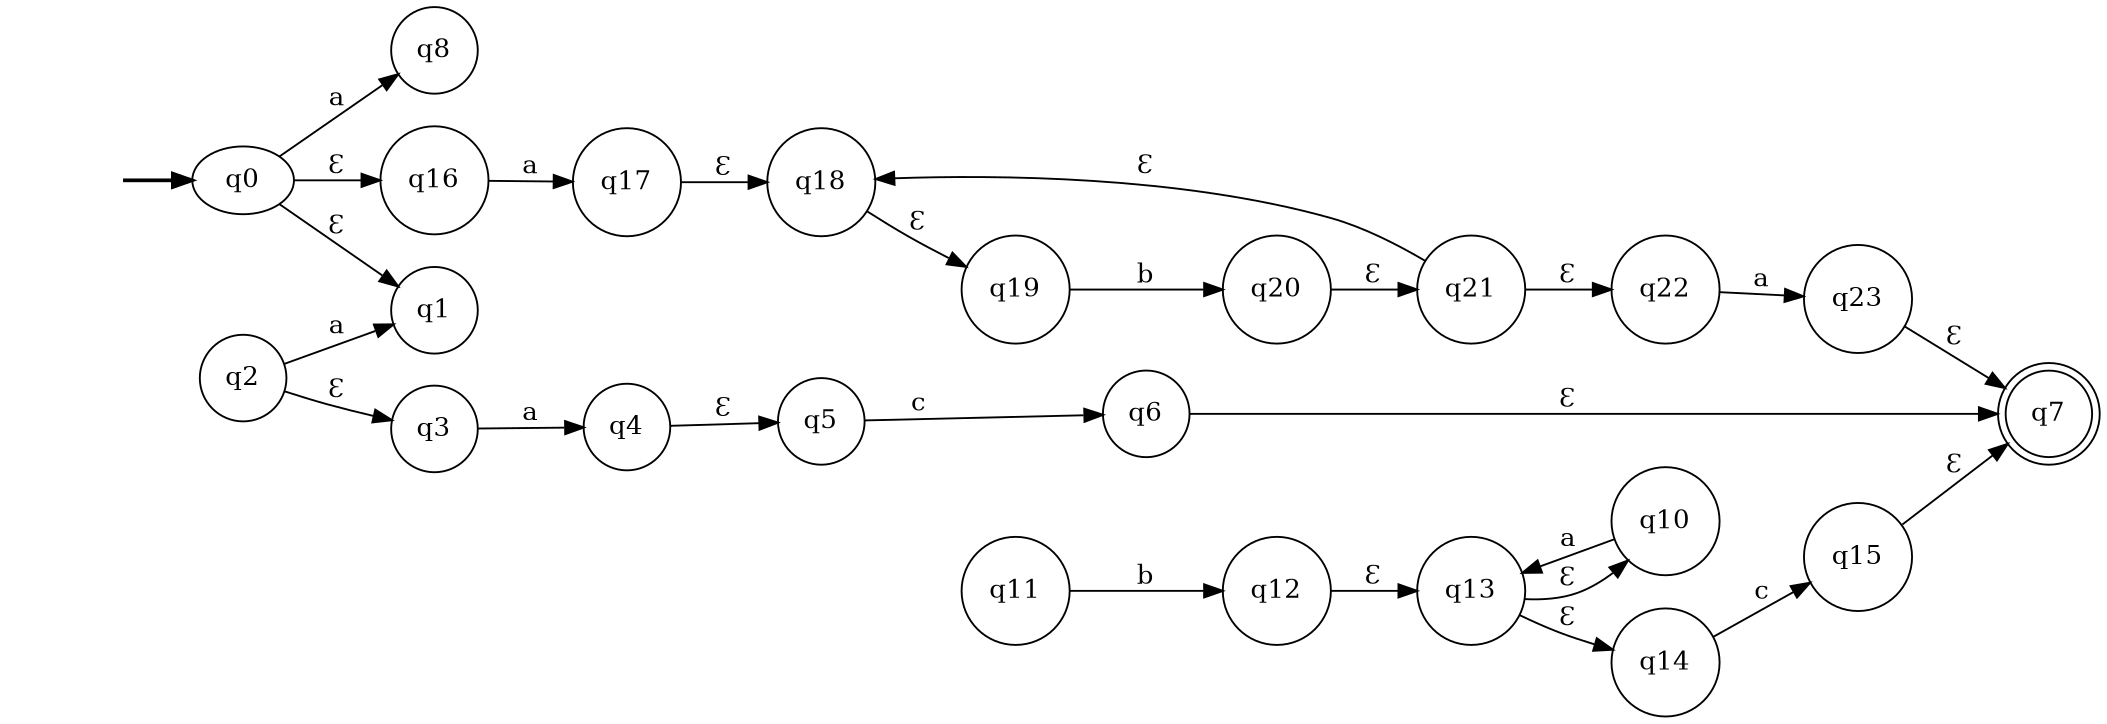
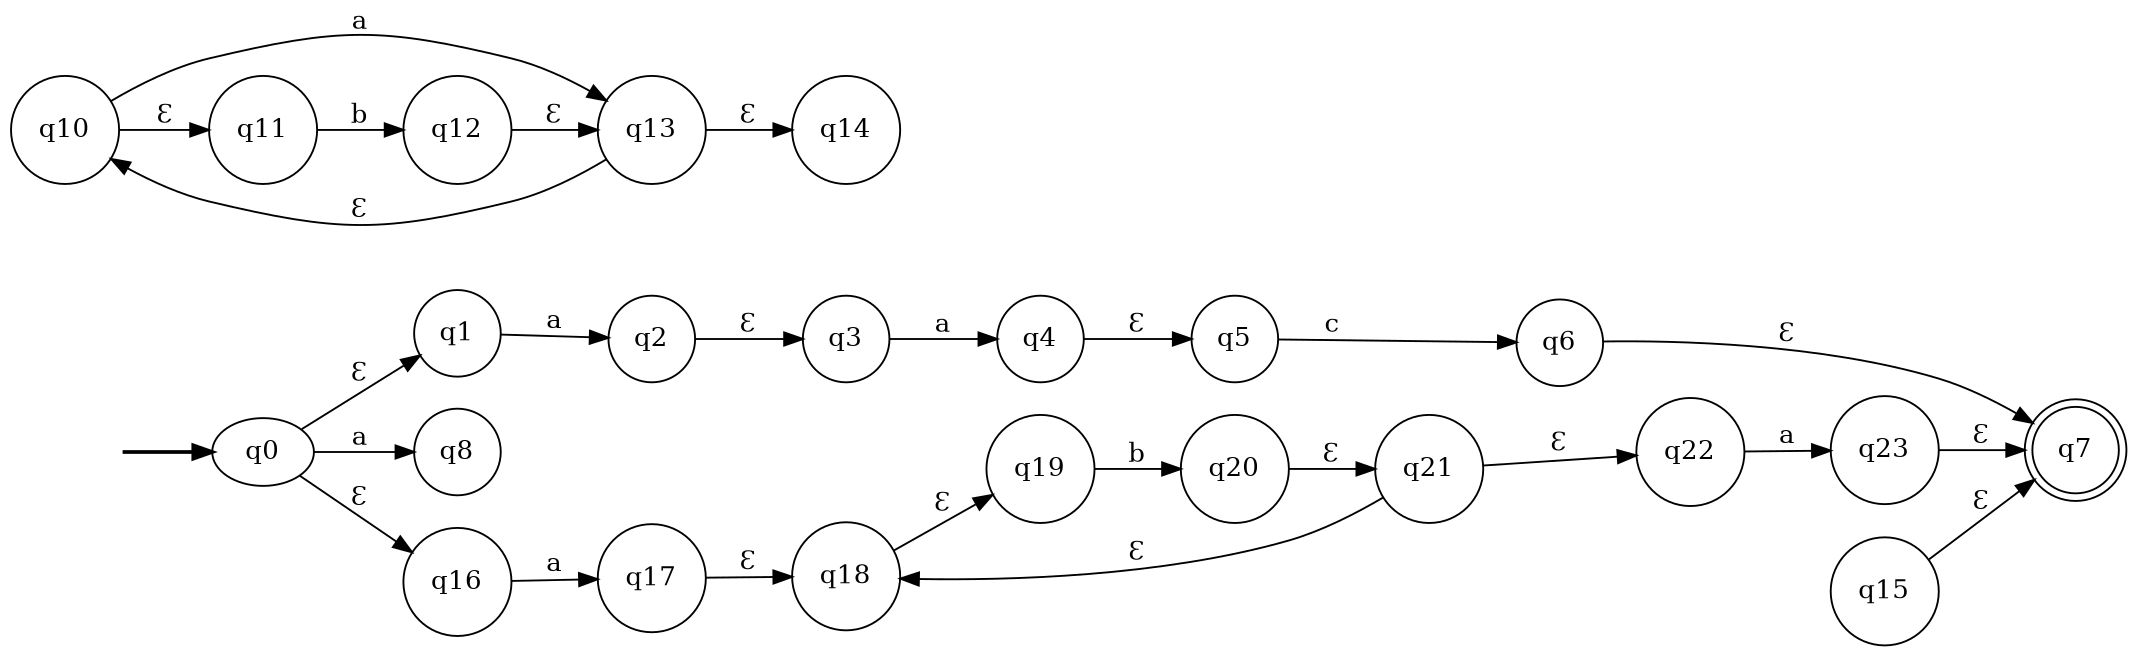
edge "q10" -> "q11": added, label "Ɛ"
edge "q2" -> "q1": reversed
edge "q14" -> "q15": removed, label "c"
